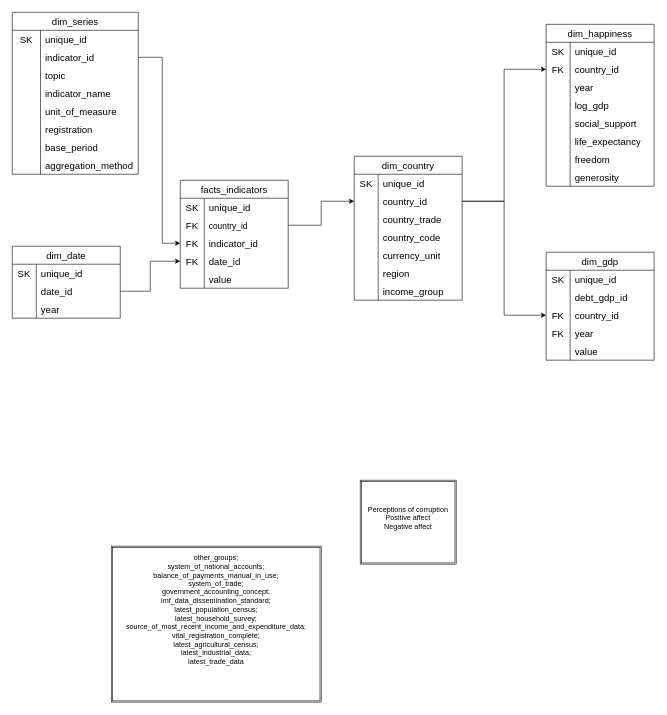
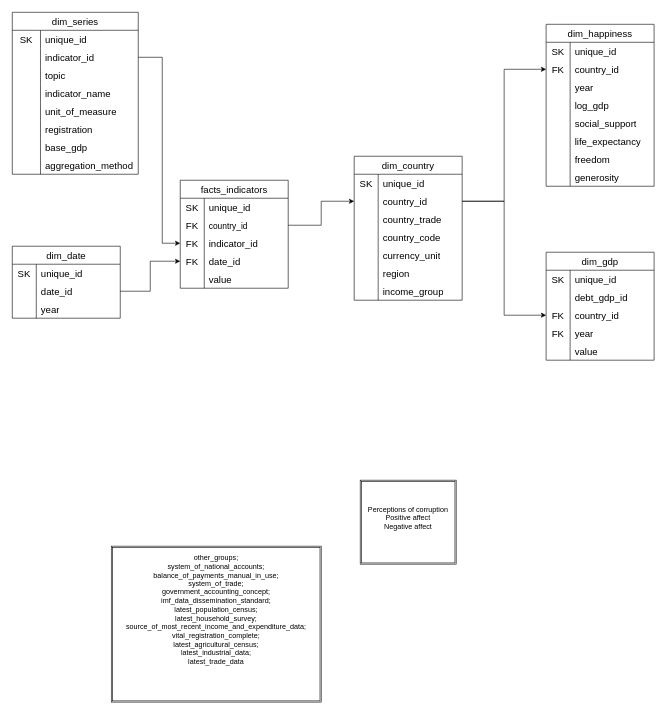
node "base_period": label "base_period" -> "base_gdp"
